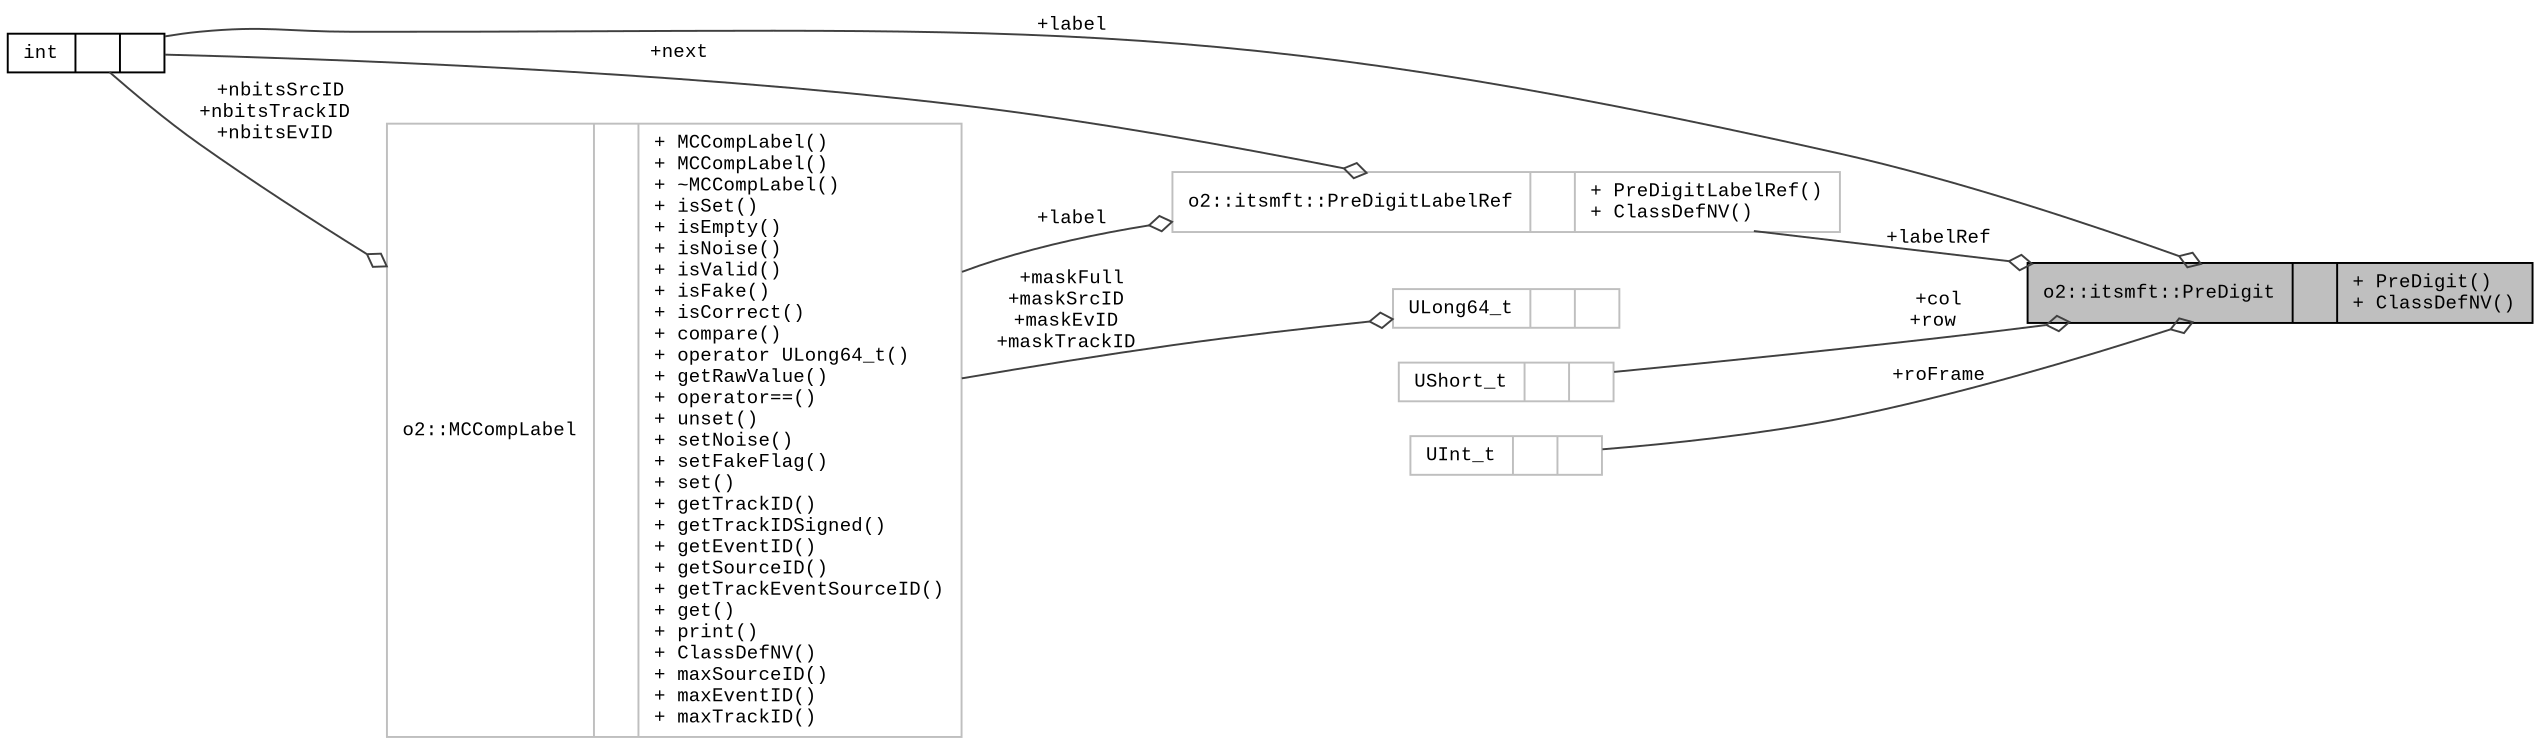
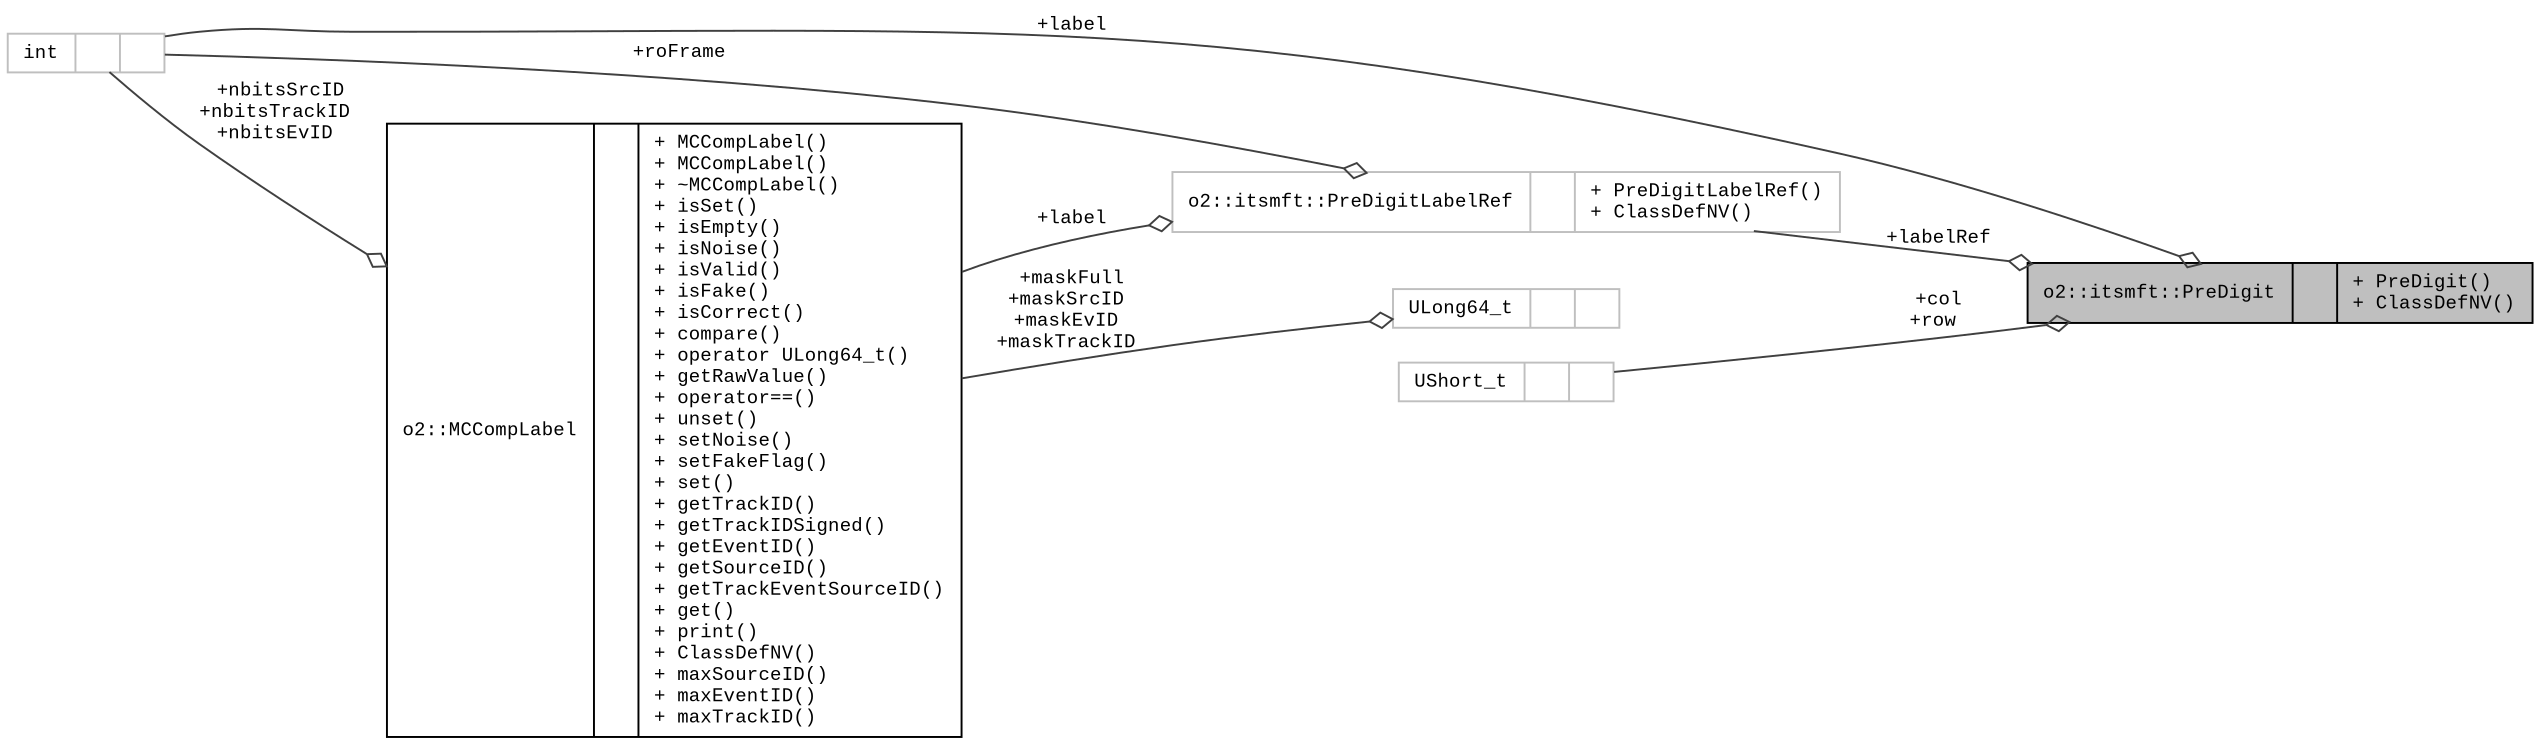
edge "int" -> "o2::itsmft::PreDigitLabelRef": label " +next" -> " +roFrame"
node "int": color black -> grey75
node "o2::MCCompLabel": color grey75 -> black
node "UInt_t": removed
